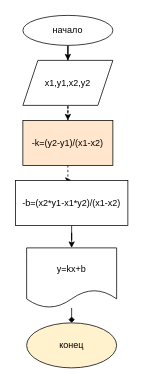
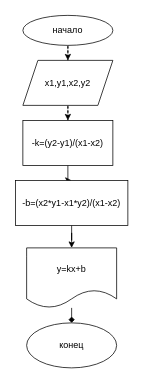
edge "начало" -> "x1,y1,x2,y2": style solid -> dashed
node "-k=(y2-y1)/(x1-x2)": fillcolor #ffe6cc -> #ffffff
edge "-k=(y2-y1)/(x1-x2)" -> "-b=(x2*y1-x1*y2)/(x1-x2)": style dashed -> solid
node "конец": fillcolor #fff2cc -> #ffffff
